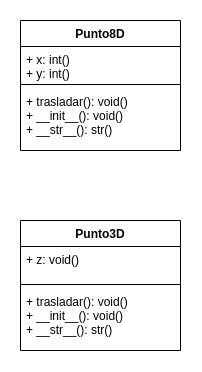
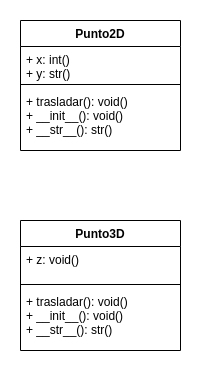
node "Punto8D": label "Punto8D" -> "Punto2D"
node "+ x: int() + y: int()": label "+ x: int() + y: int()" -> "+ x: int() + y: str()"
